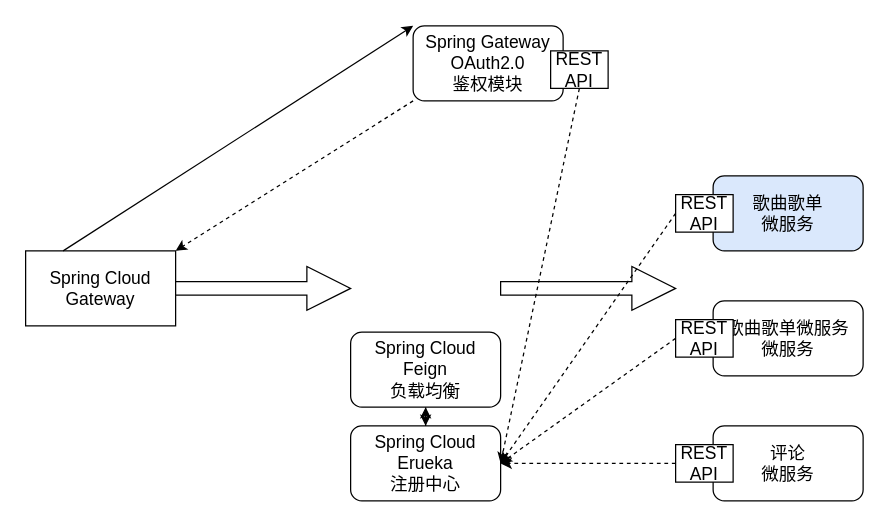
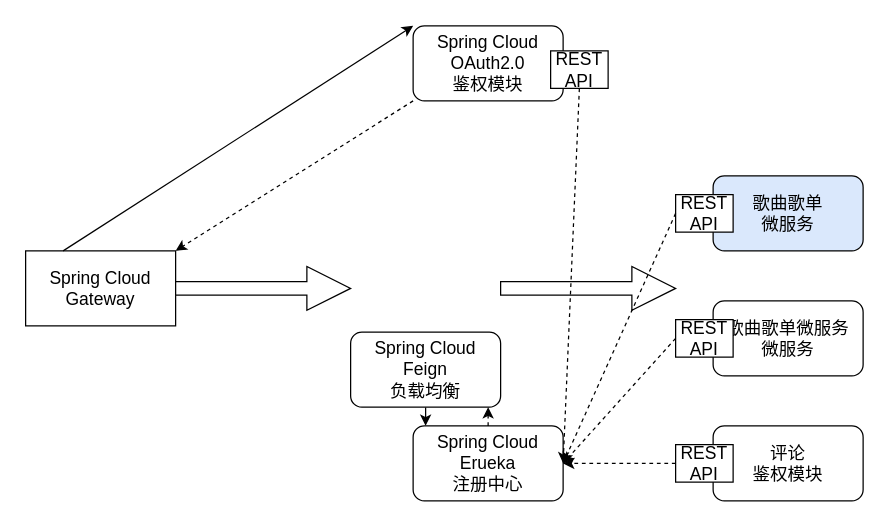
node "Spring Gateway OAuth2.0鉴权模块": label "Spring Gateway OAuth2.0鉴权模块" -> "Spring Cloud OAuth2.0鉴权模块"
node "Spring Cloud Erueka注册中心": moved (426, 463) -> (488, 463)
node "评论微服务": label "评论微服务" -> "评论鉴权模块"
